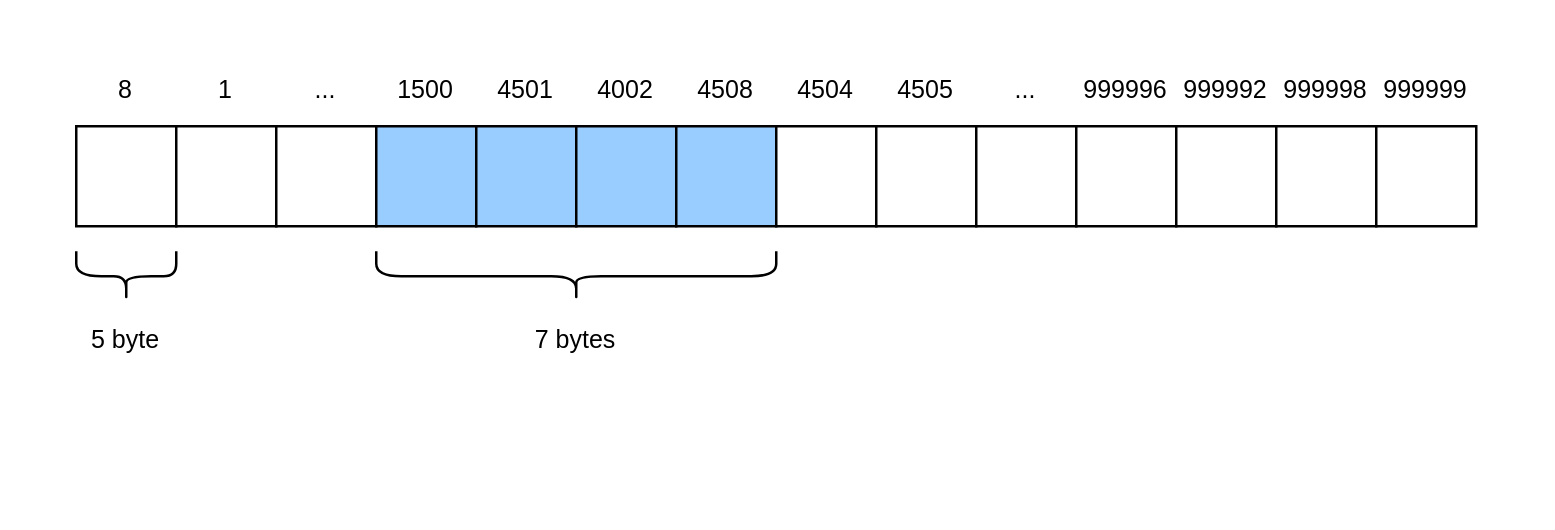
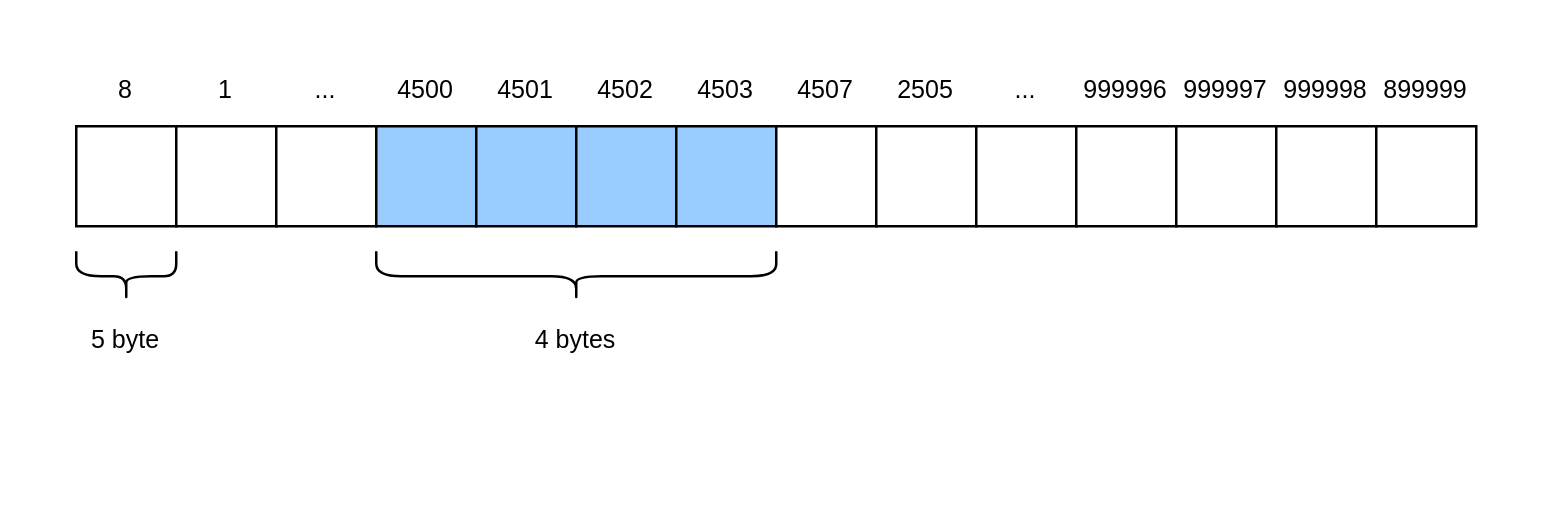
node "1500": label "1500" -> "4500"
node "4002": label "4002" -> "4502"
node "4508": label "4508" -> "4503"
node "4504": label "4504" -> "4507"
node "4505": label "4505" -> "2505"
node "999992": label "999992" -> "999997"
node "999999": label "999999" -> "899999"
node "7 bytes": label "7 bytes" -> "4 bytes"
